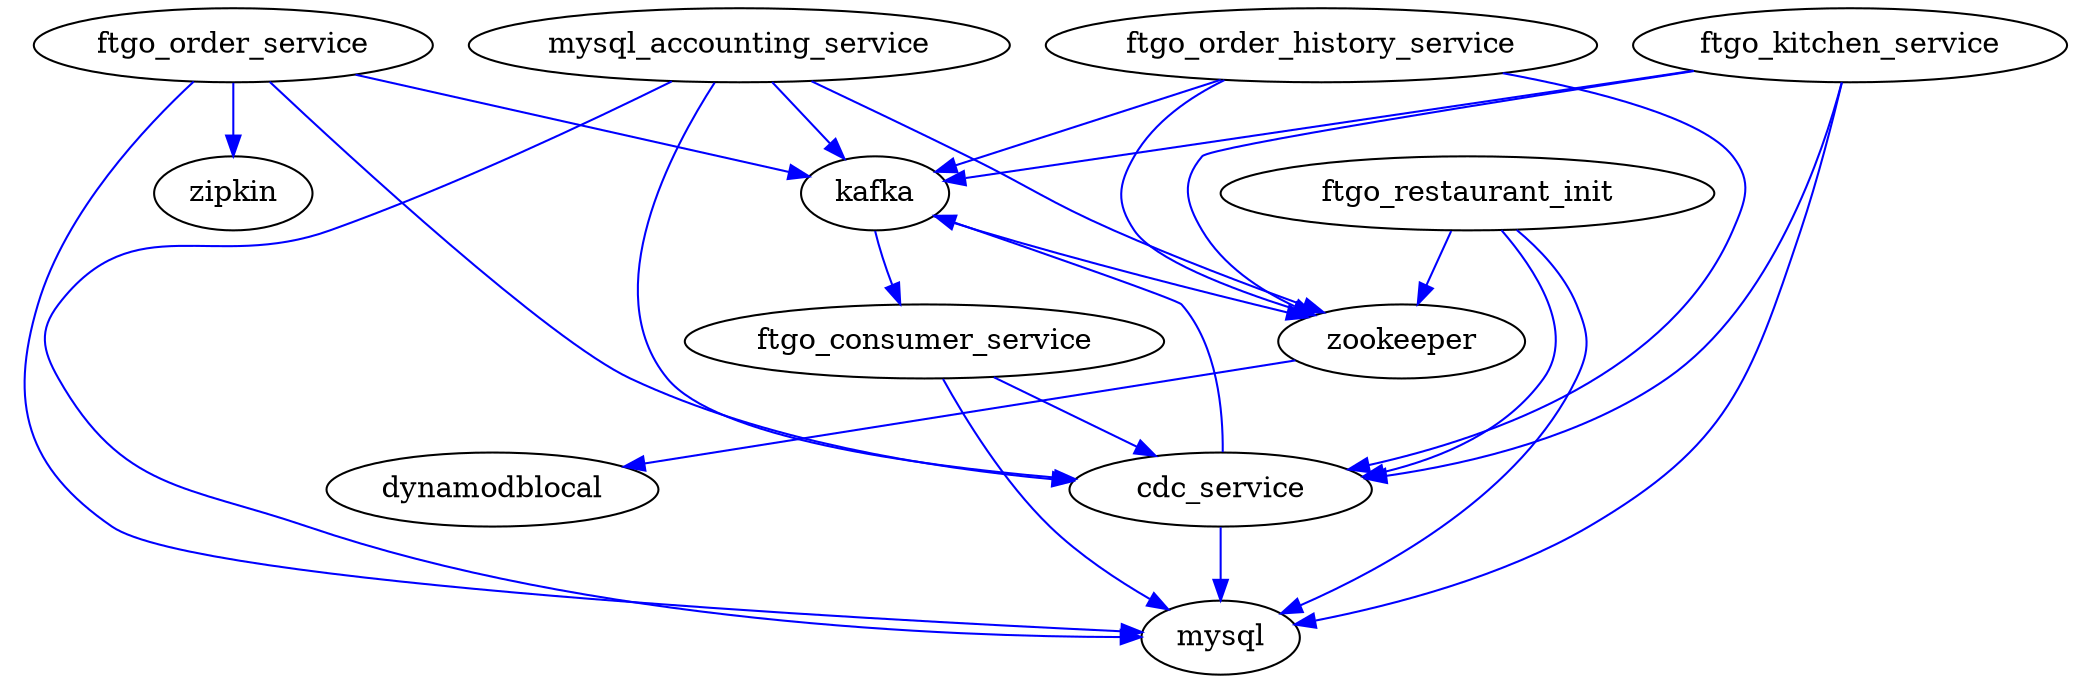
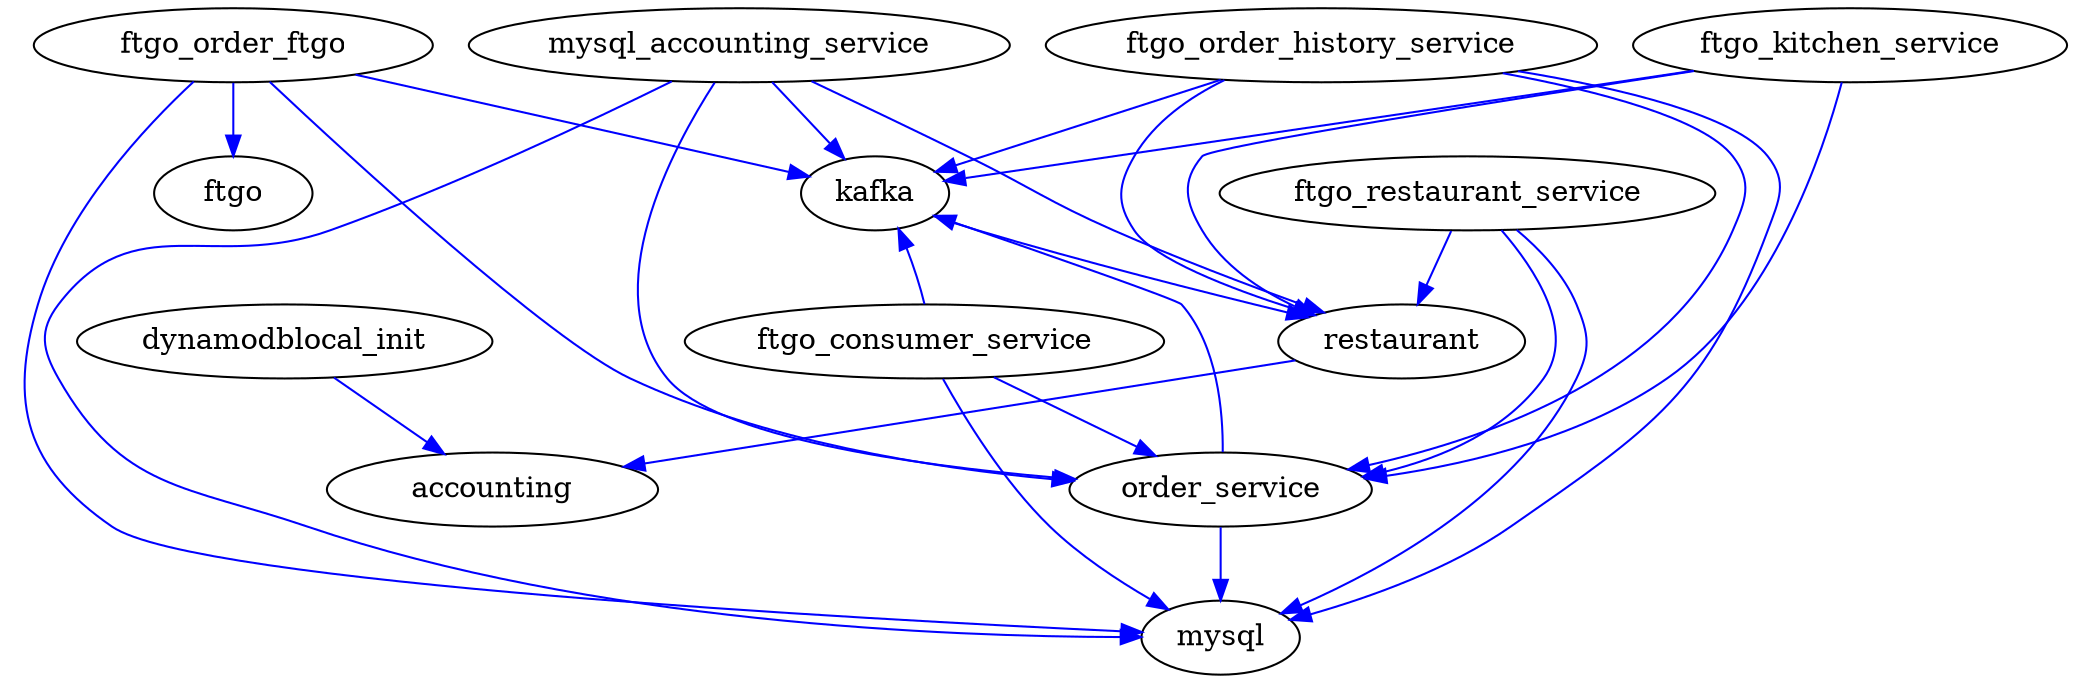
node "ftgo_order_service": label "ftgo_order_service" -> "ftgo_order_ftgo"
node "zipkin": label "zipkin" -> "ftgo"
node "ftgo_restaurant_init": label "ftgo_restaurant_init" -> "ftgo_restaurant_service"
edge "kafka" -> "ftgo_consumer_service": reversed
node "dynamodblocal_init": added
node "zookeeper": label "zookeeper" -> "restaurant"
edge "ftgo_kitchen_service" -> "mysql": now "ftgo_order_history_service" -> "mysql"
node "dynamodblocal": label "dynamodblocal" -> "accounting"
node "cdc_service": label "cdc_service" -> "order_service"
